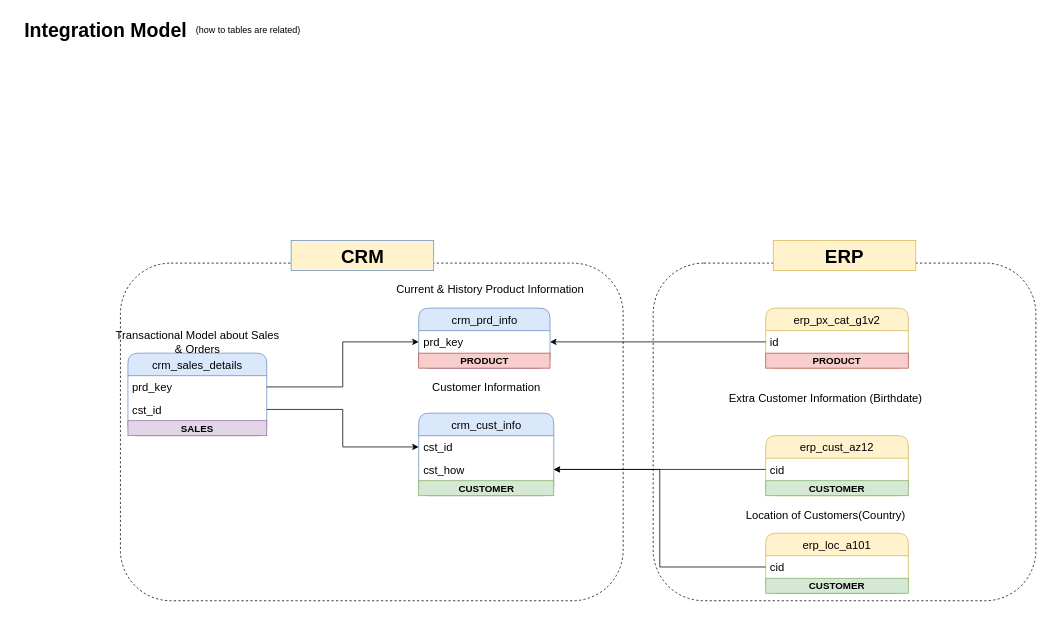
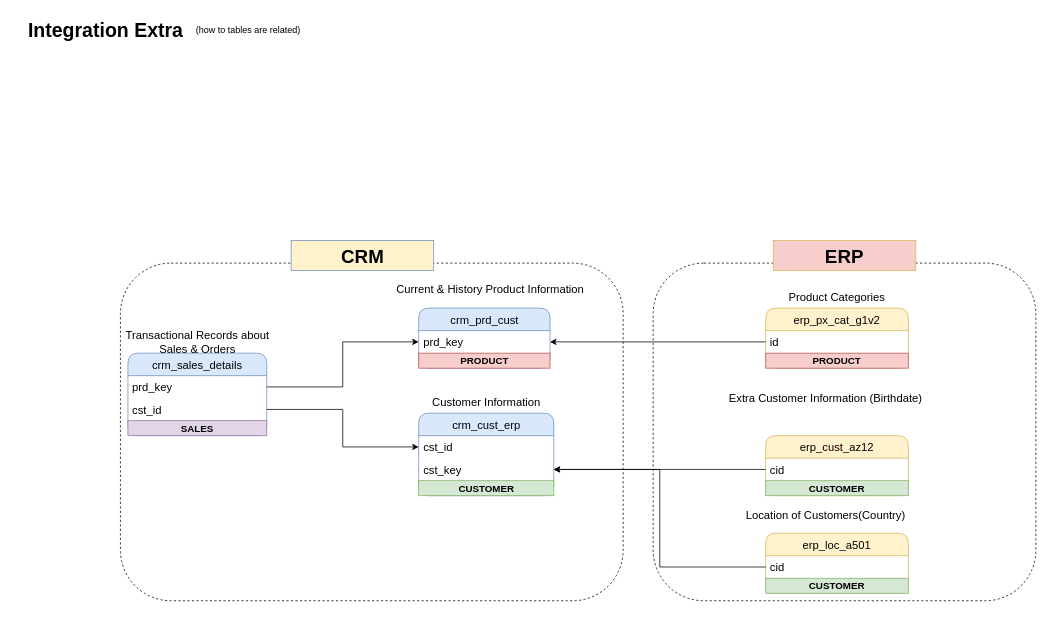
node "Integration Model": label "Integration Model" -> "Integration Extra"
node "ERP": fillcolor #fff2cc -> #f8cecc
node "Product Categories": added
node "crm_prd_info": label "crm_prd_info" -> "crm_prd_cust"
node "Transactional Model about Sales & Orders": label "Transactional Model about Sales & Orders" -> "Transactional Records about Sales & Orders"
node "Customer Information": moved (486, 387) -> (486, 402)
node "crm_cust_info": label "crm_cust_info" -> "crm_cust_erp"
node "cst_how": label "cst_how" -> "cst_key"
node "erp_loc_a101": label "erp_loc_a101" -> "erp_loc_a501"
